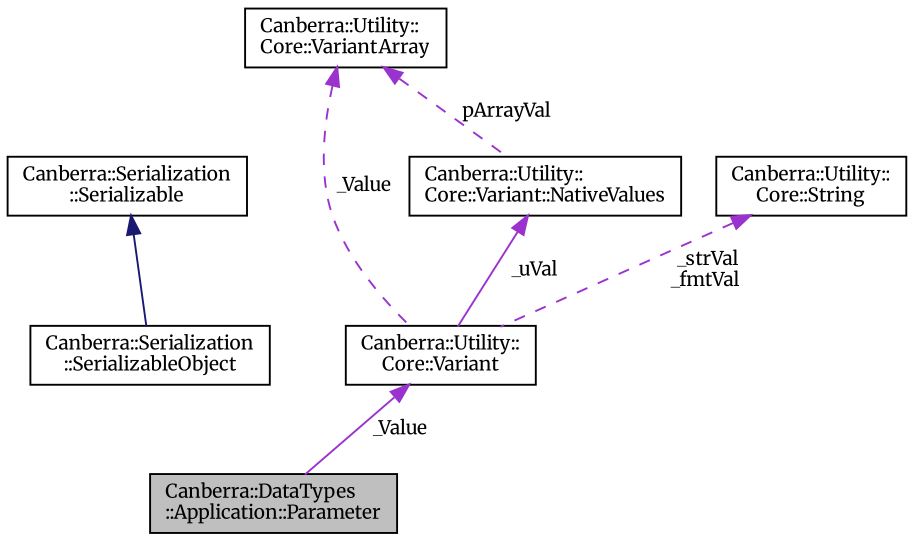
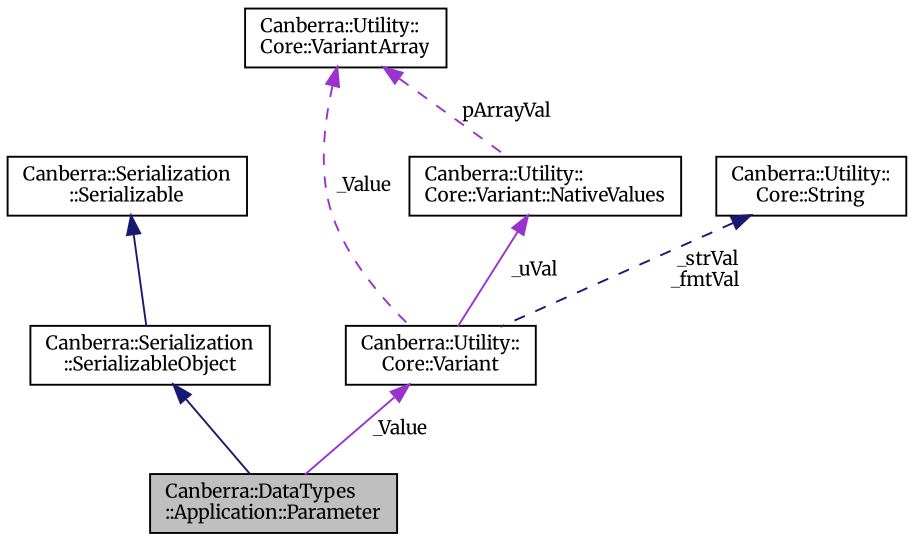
edge "Canberra::Utility:: Core::Variant" -> "Canberra::Utility:: Core::String": color darkorchid3 -> midnightblue
edge "Canberra::DataTypes ::Application::Parameter" -> "Canberra::Serialization ::SerializableObject": added
